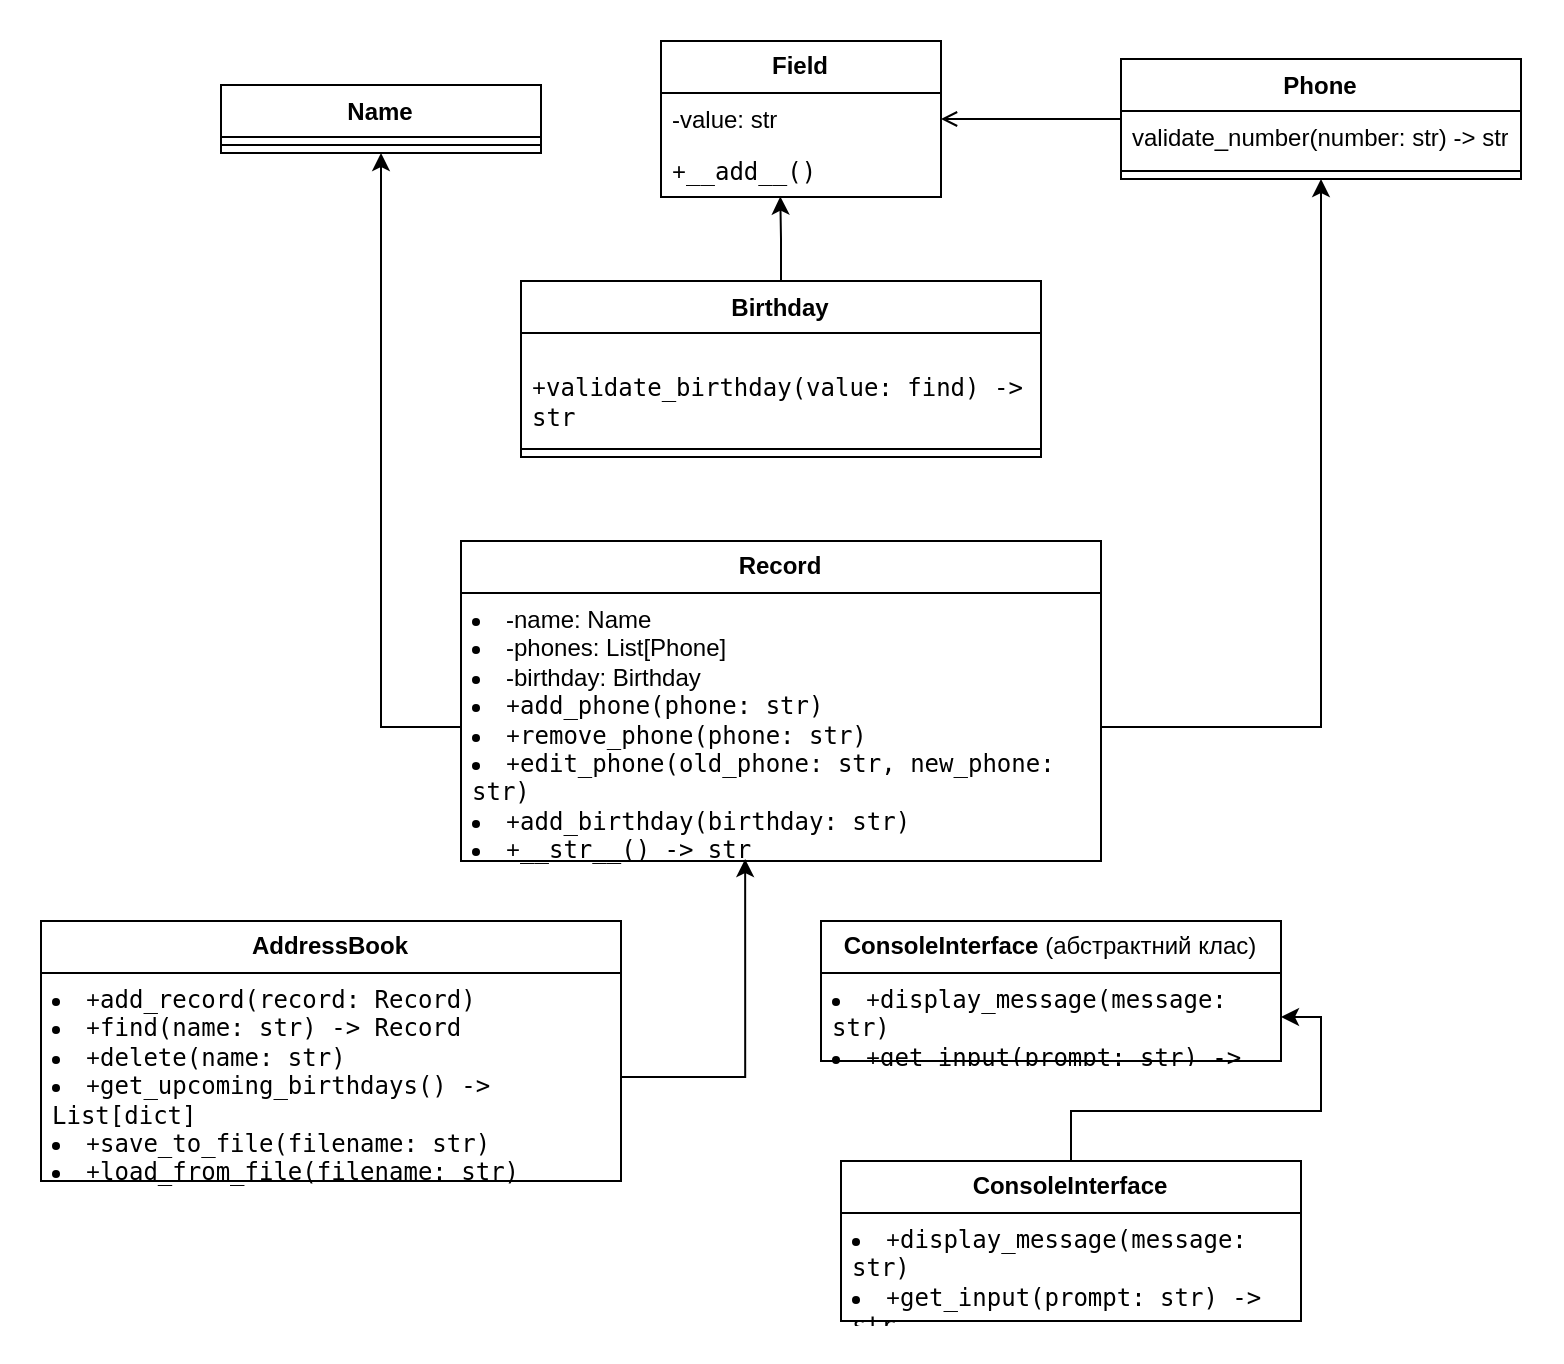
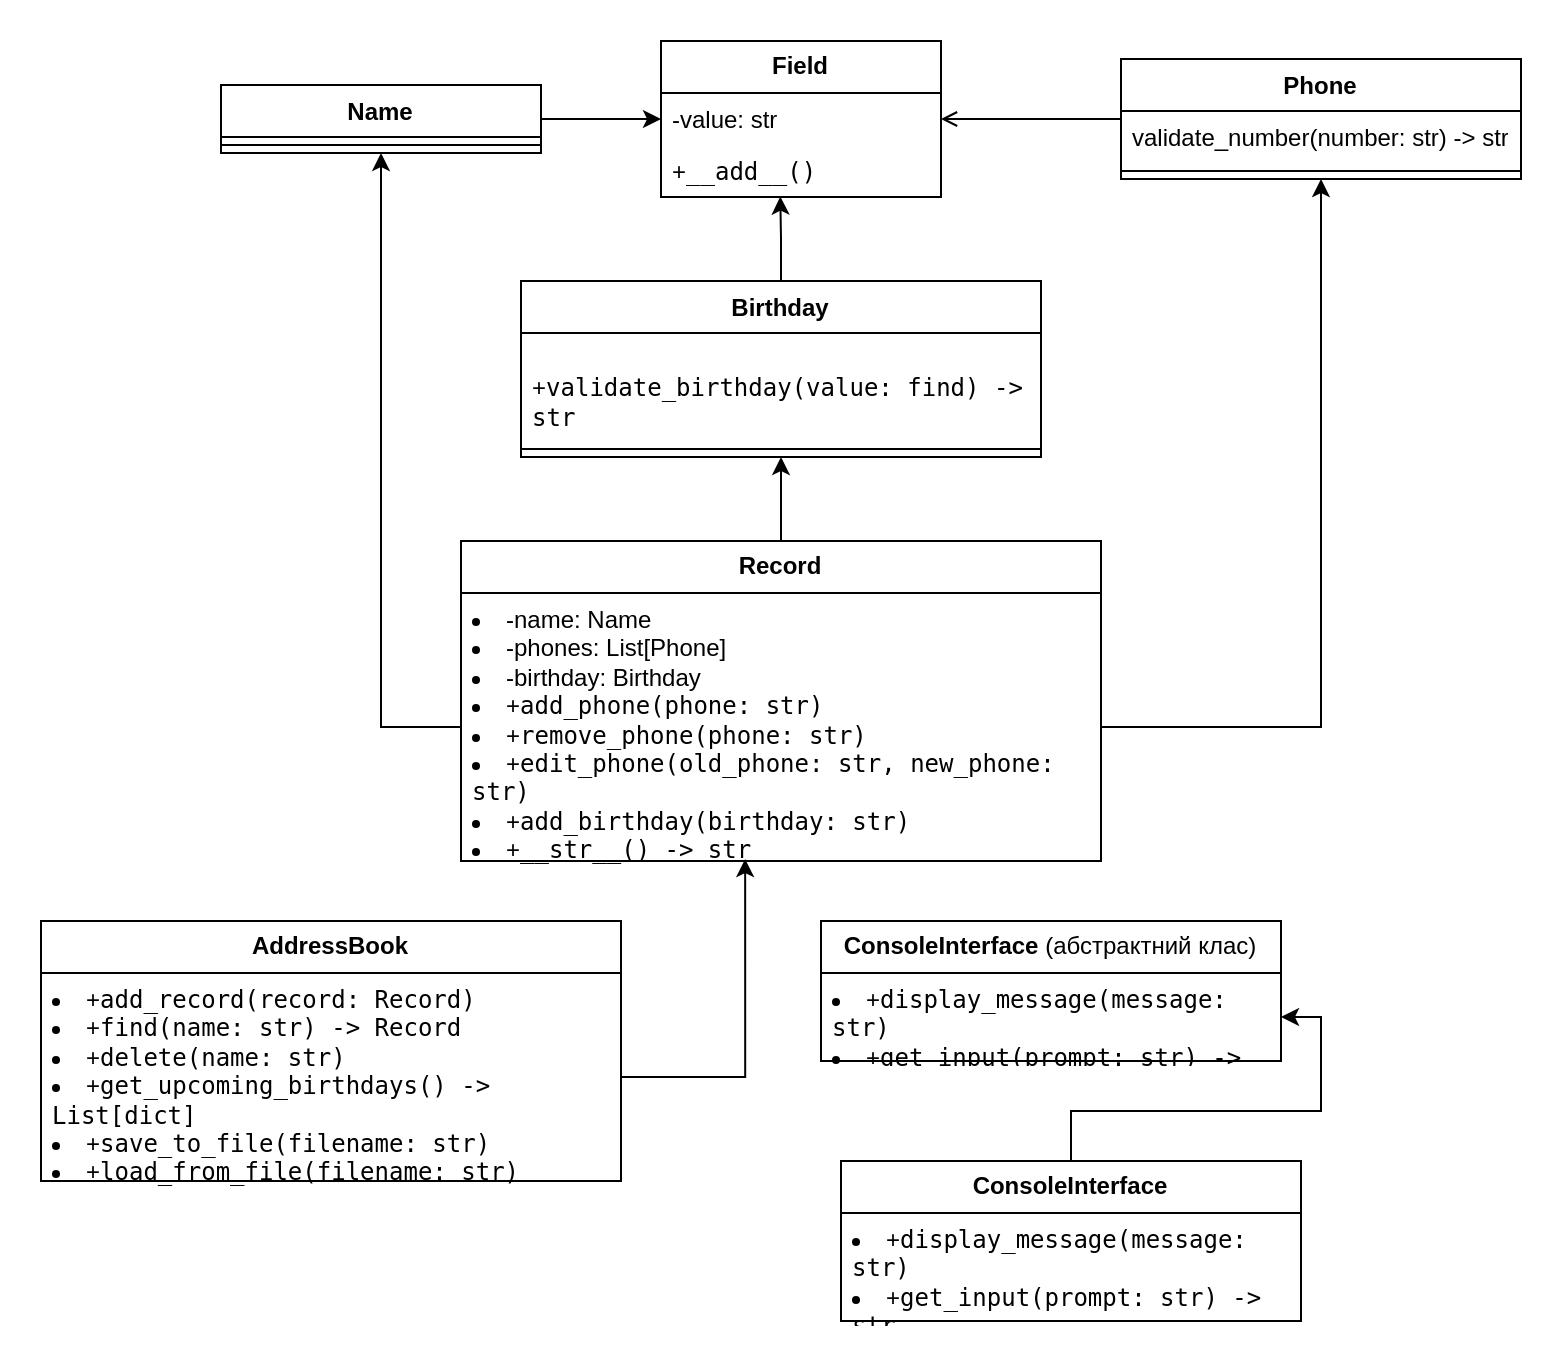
edge "Name" -> "-value: str": added
edge "Record" -> "Birthday": added
